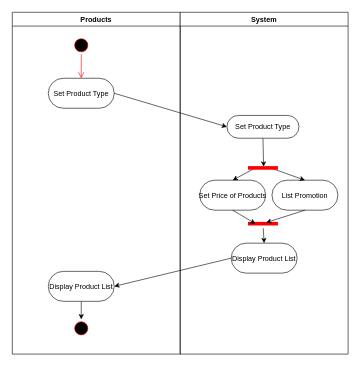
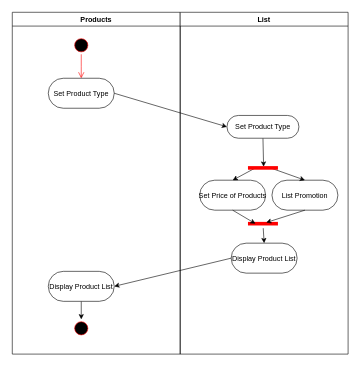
node "System": label "System" -> "List"
